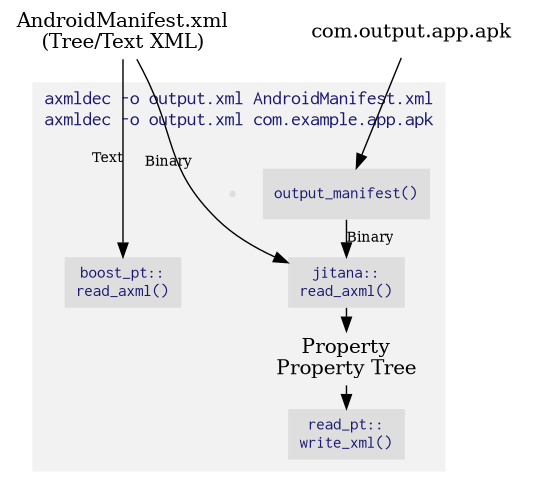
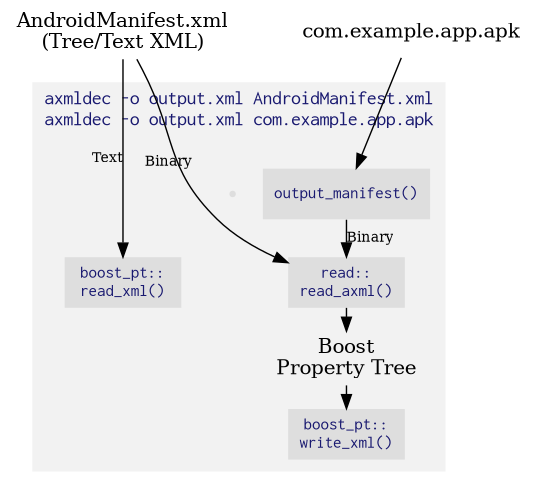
node "com.output.app.apk": label "com.output.app.apk" -> "com.example.app.apk"
node "boost_pt:: read_axml()": label "boost_pt:: read_axml()" -> "boost_pt:: read_xml()"
node "jitana:: read_axml()": label "jitana:: read_axml()" -> "read:: read_axml()"
node "Property Property Tree": label "Property Property Tree" -> "Boost Property Tree"
node "read_pt:: write_xml()": label "read_pt:: write_xml()" -> "boost_pt:: write_xml()"
